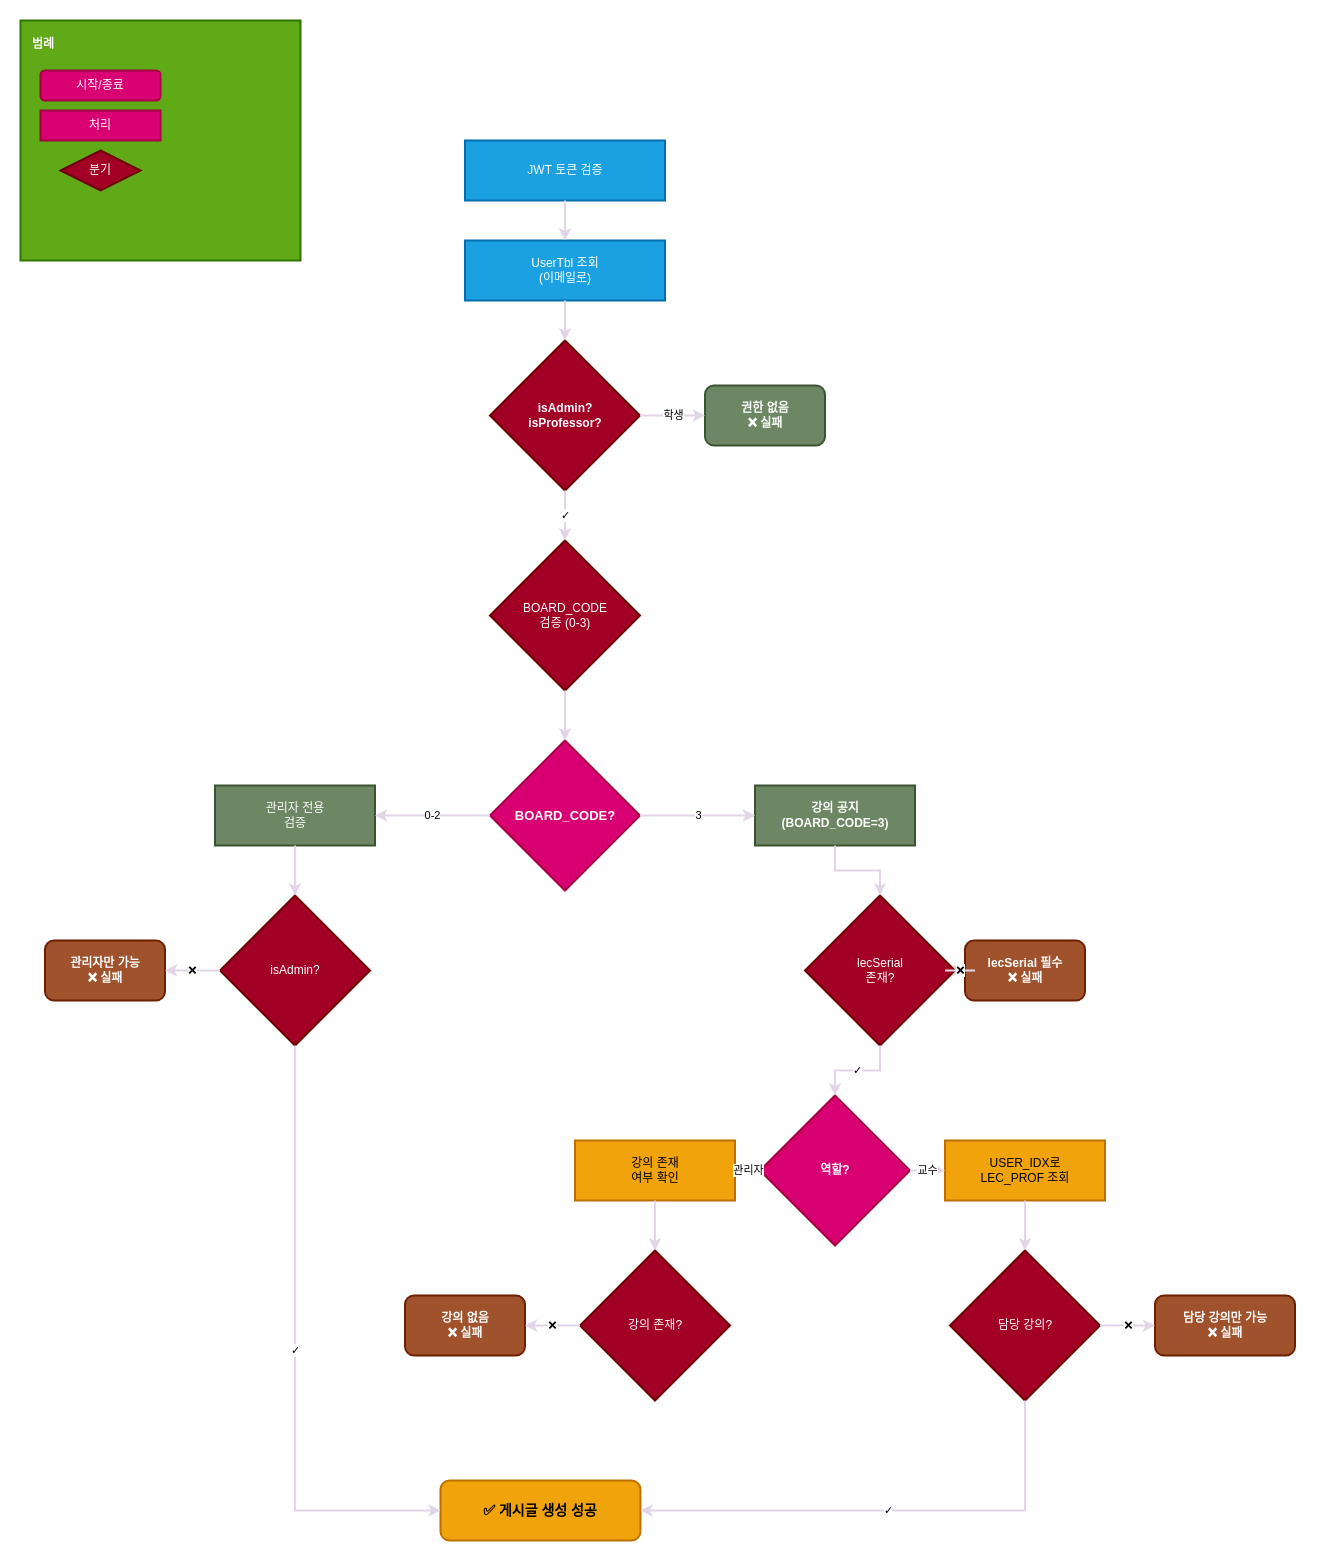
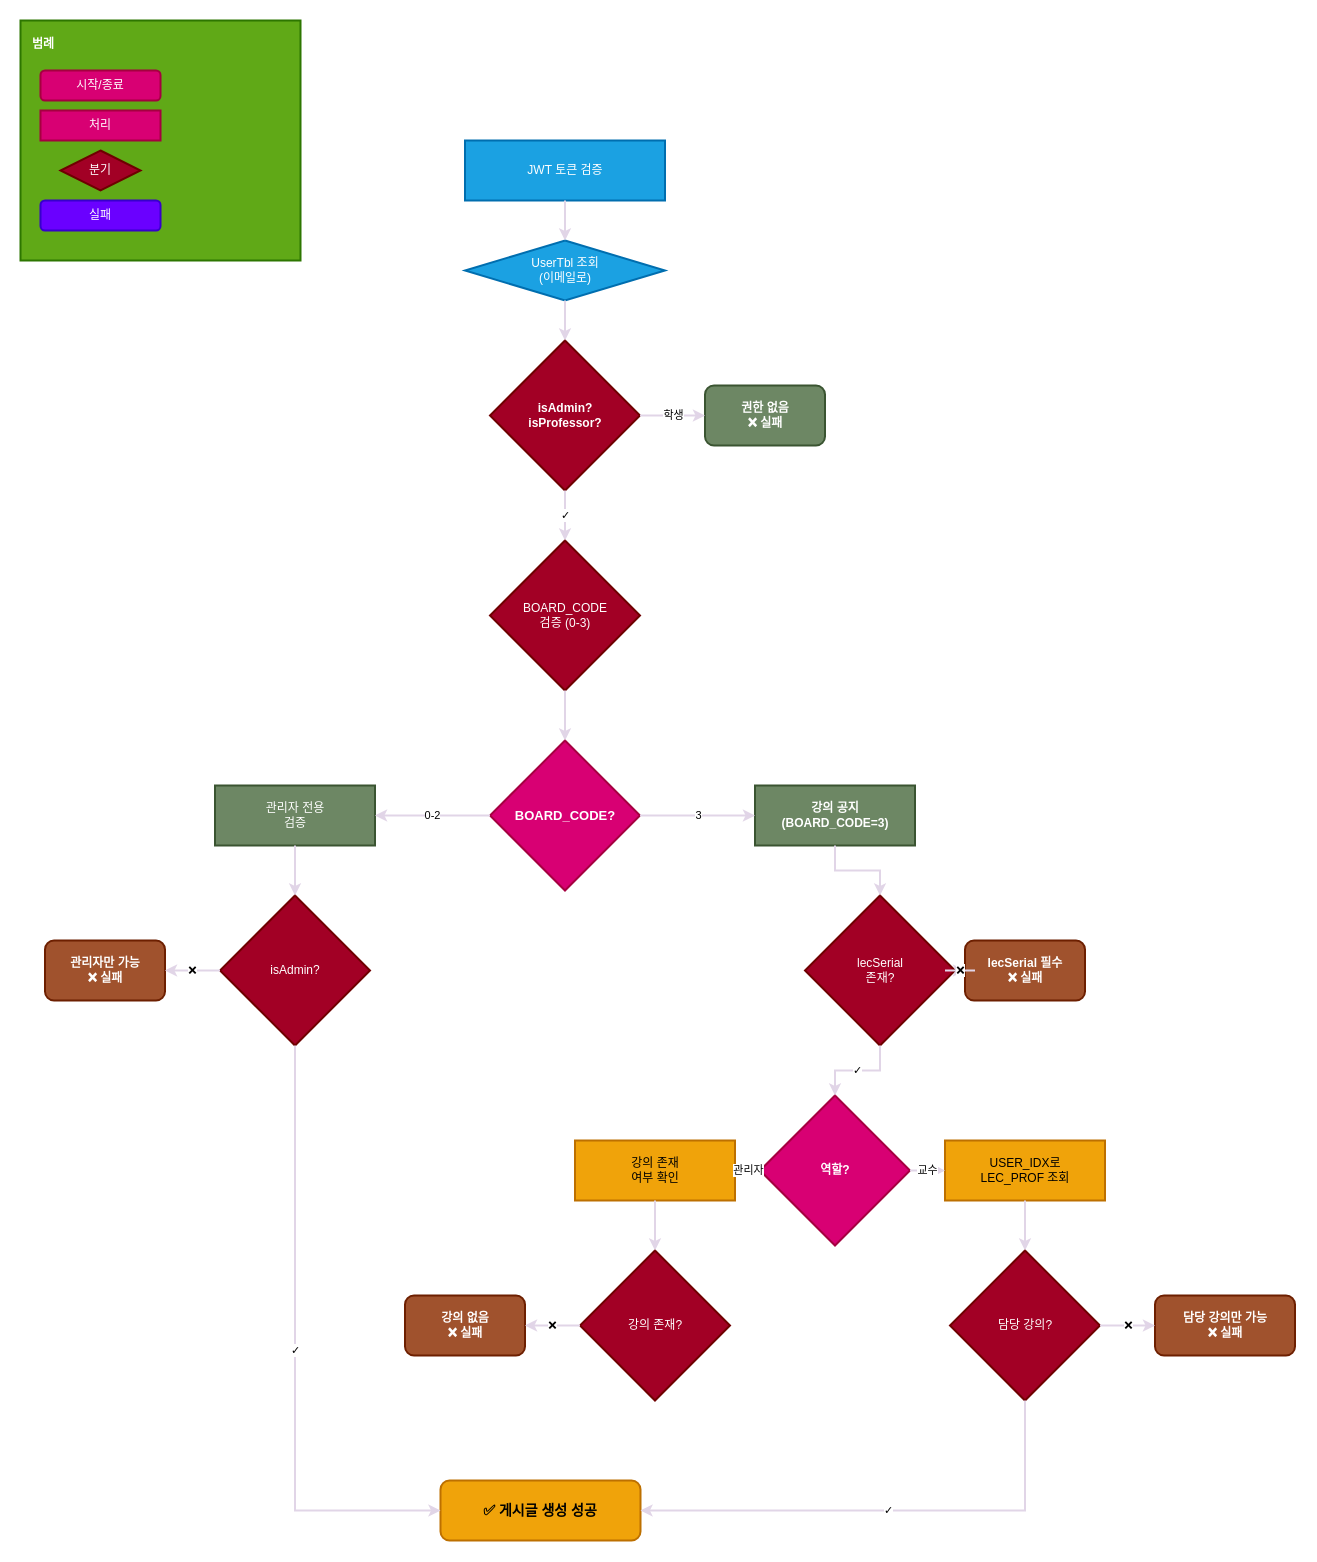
node "실패": added
node "UserTbl 조회 (이메일로)": shape rectangle -> diamond
